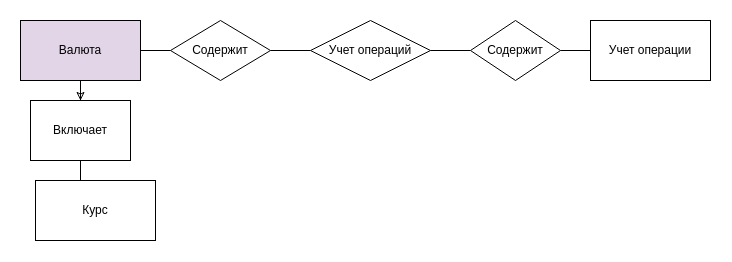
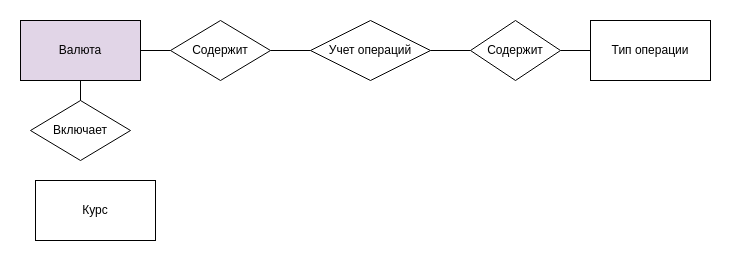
node "Учет операции": label "Учет операции" -> "Тип операции"
edge "Валюта" -> "Включает": arrowhead classic -> none
node "Включает": shape rectangle -> diamond
edge "Включает" -- "Курс": removed
